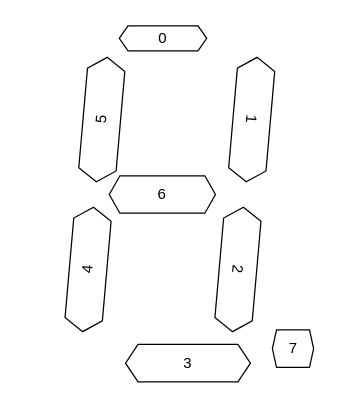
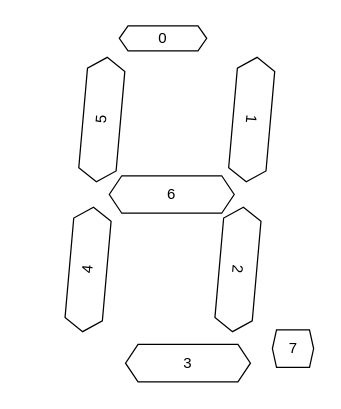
node "6": size 106x38 -> 125x38
